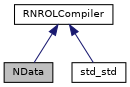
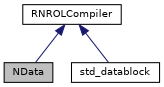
node "std_std": label "std_std" -> "std_datablock"
